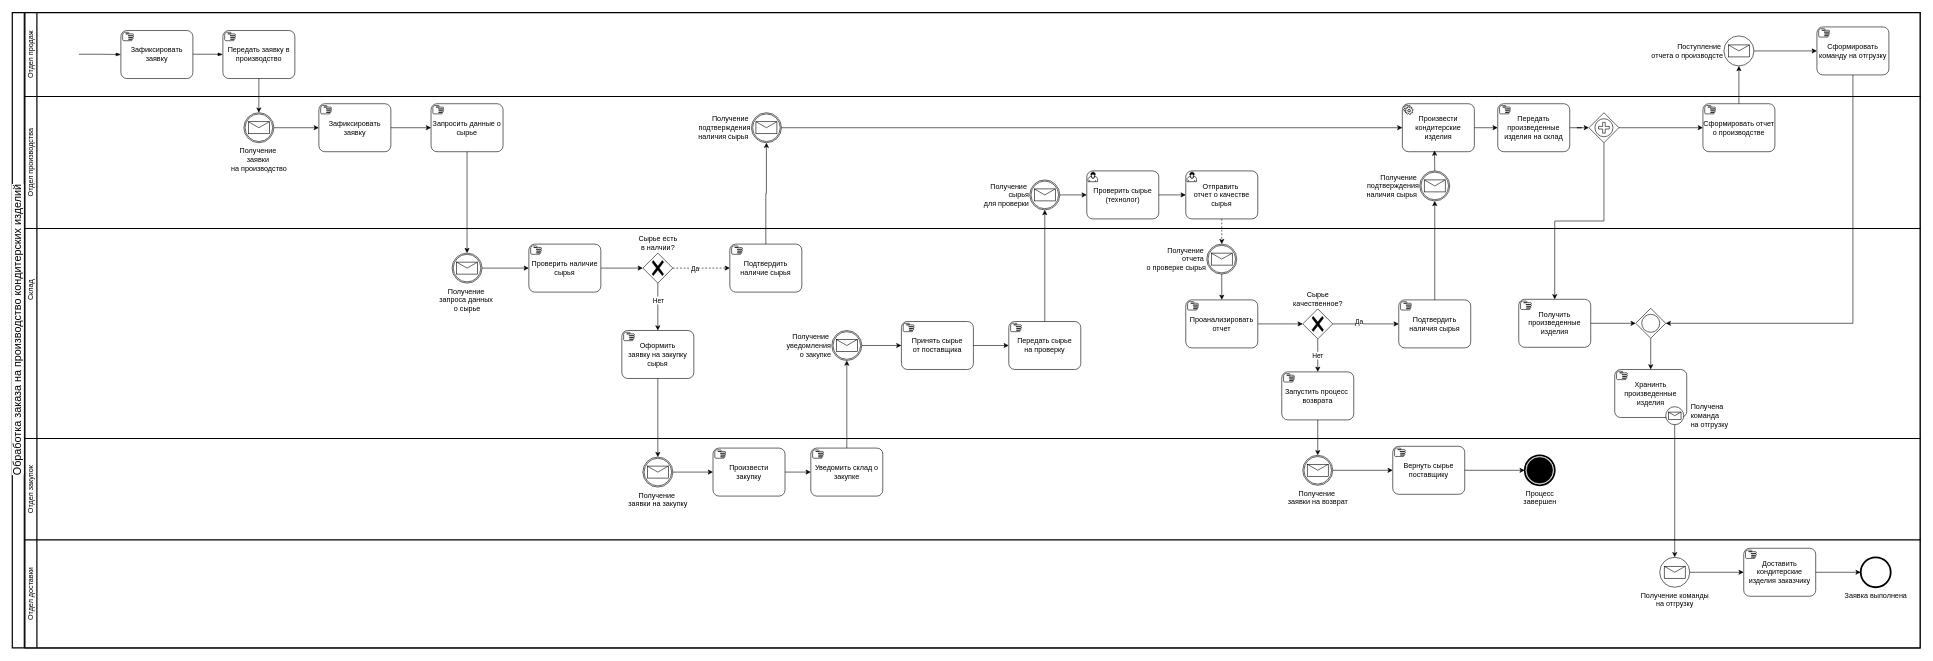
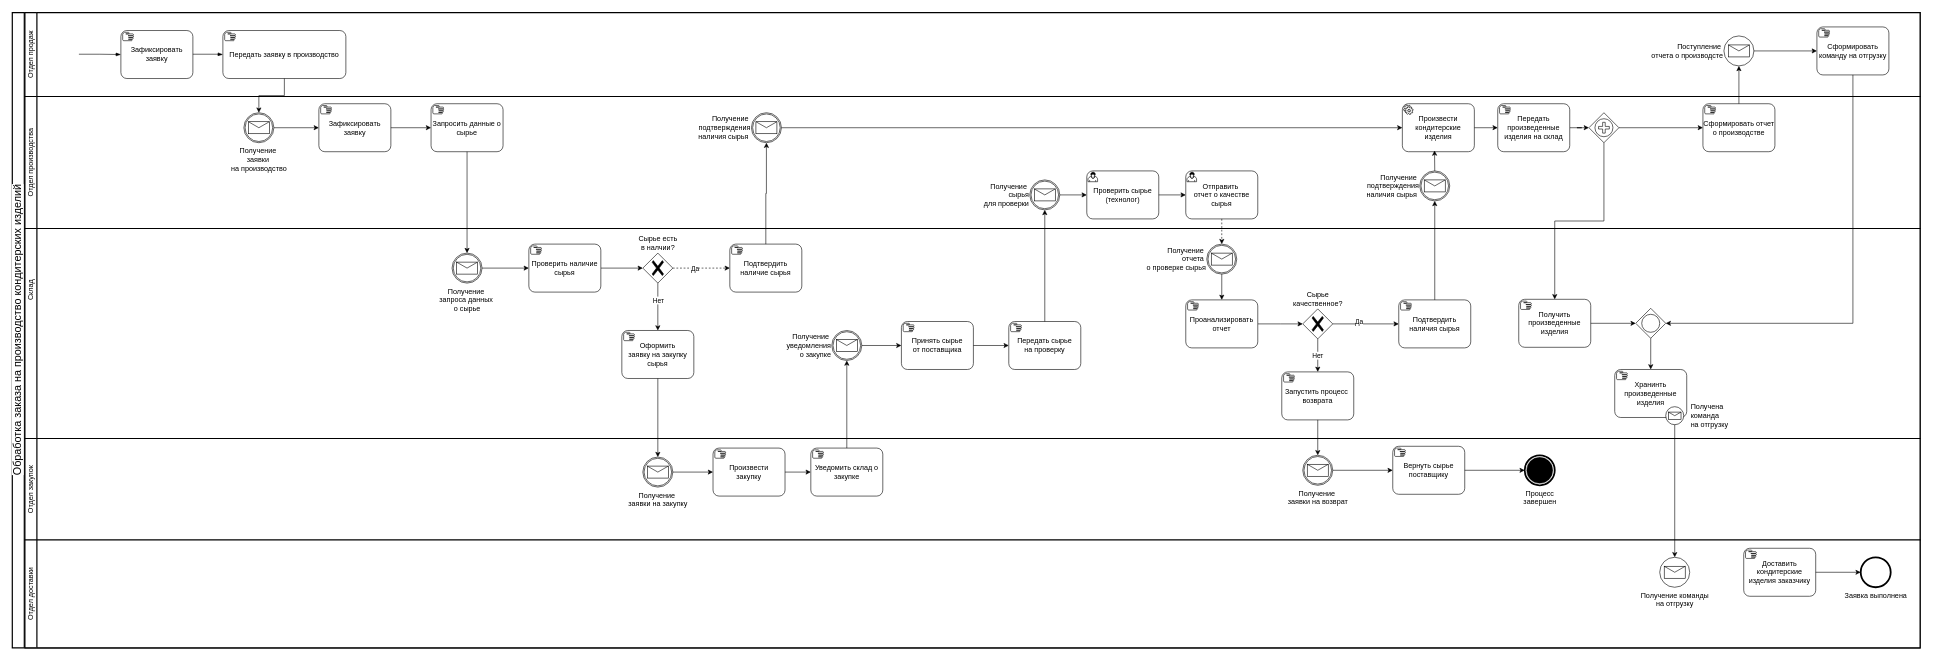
node "Передать заявку в производство": size 72x48 -> 123x48
edge "Получение команды на отгрузку" -> "Доставить кондитерские изделия заказчику": removed
